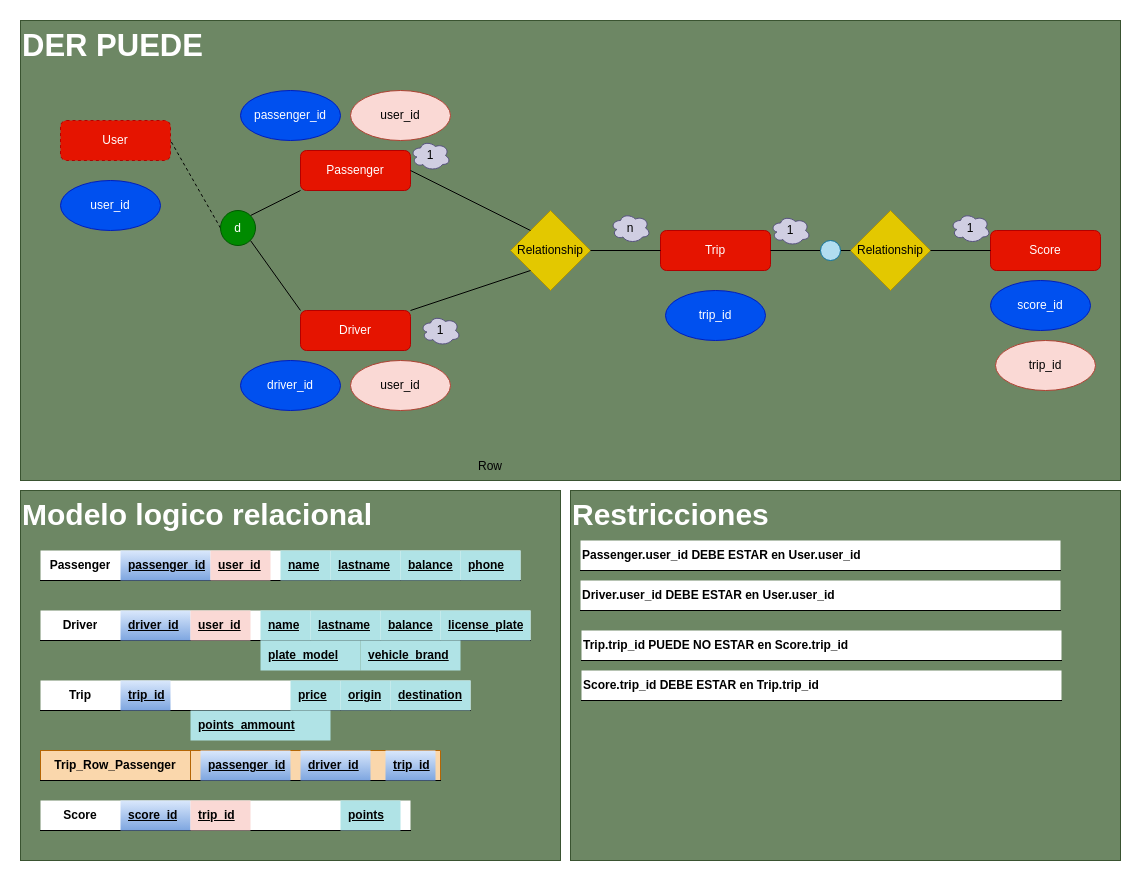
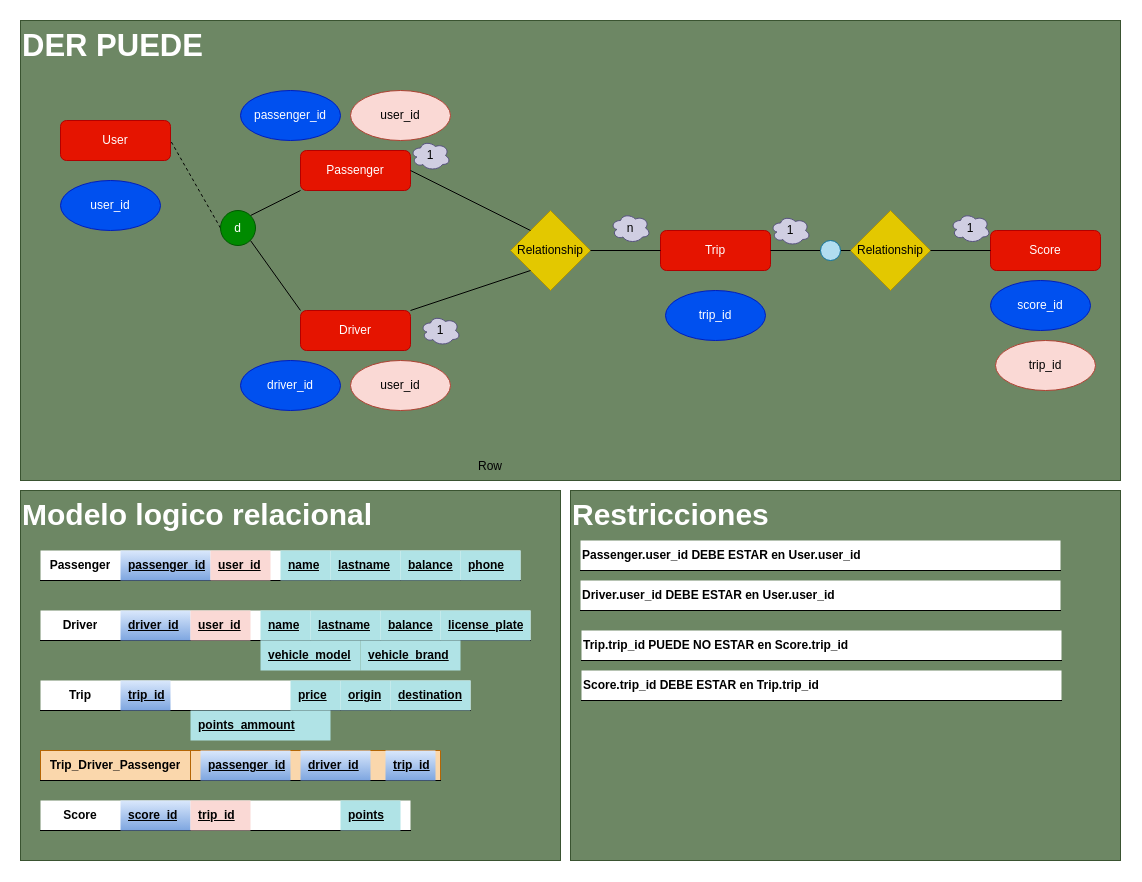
node "User": style dashed -> solid
node "plate_model": label "plate_model" -> "vehicle_model"
node "Trip_Row_Passenger": label "Trip_Row_Passenger" -> "Trip_Driver_Passenger"
